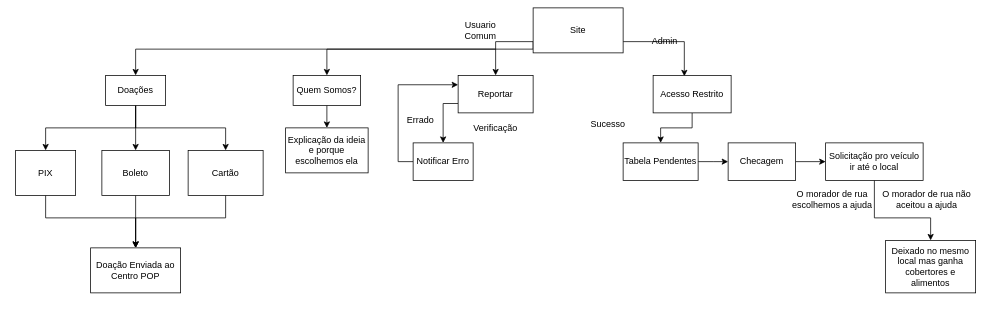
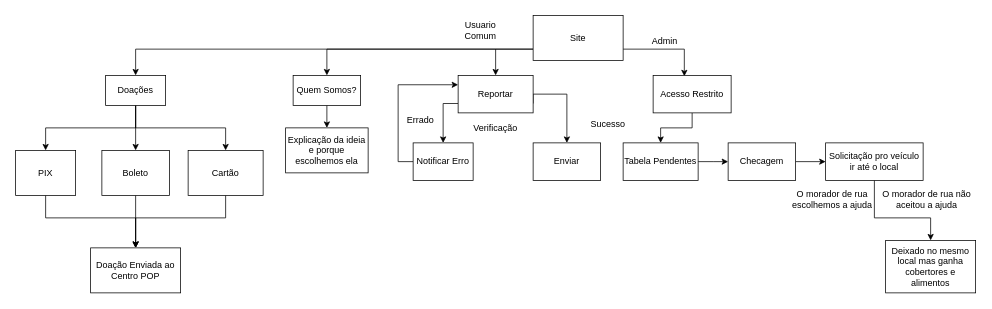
node "Site": moved (578, 30) -> (578, 38)
edge "Reportar" -> "Enviar": added
node "Enviar": added
